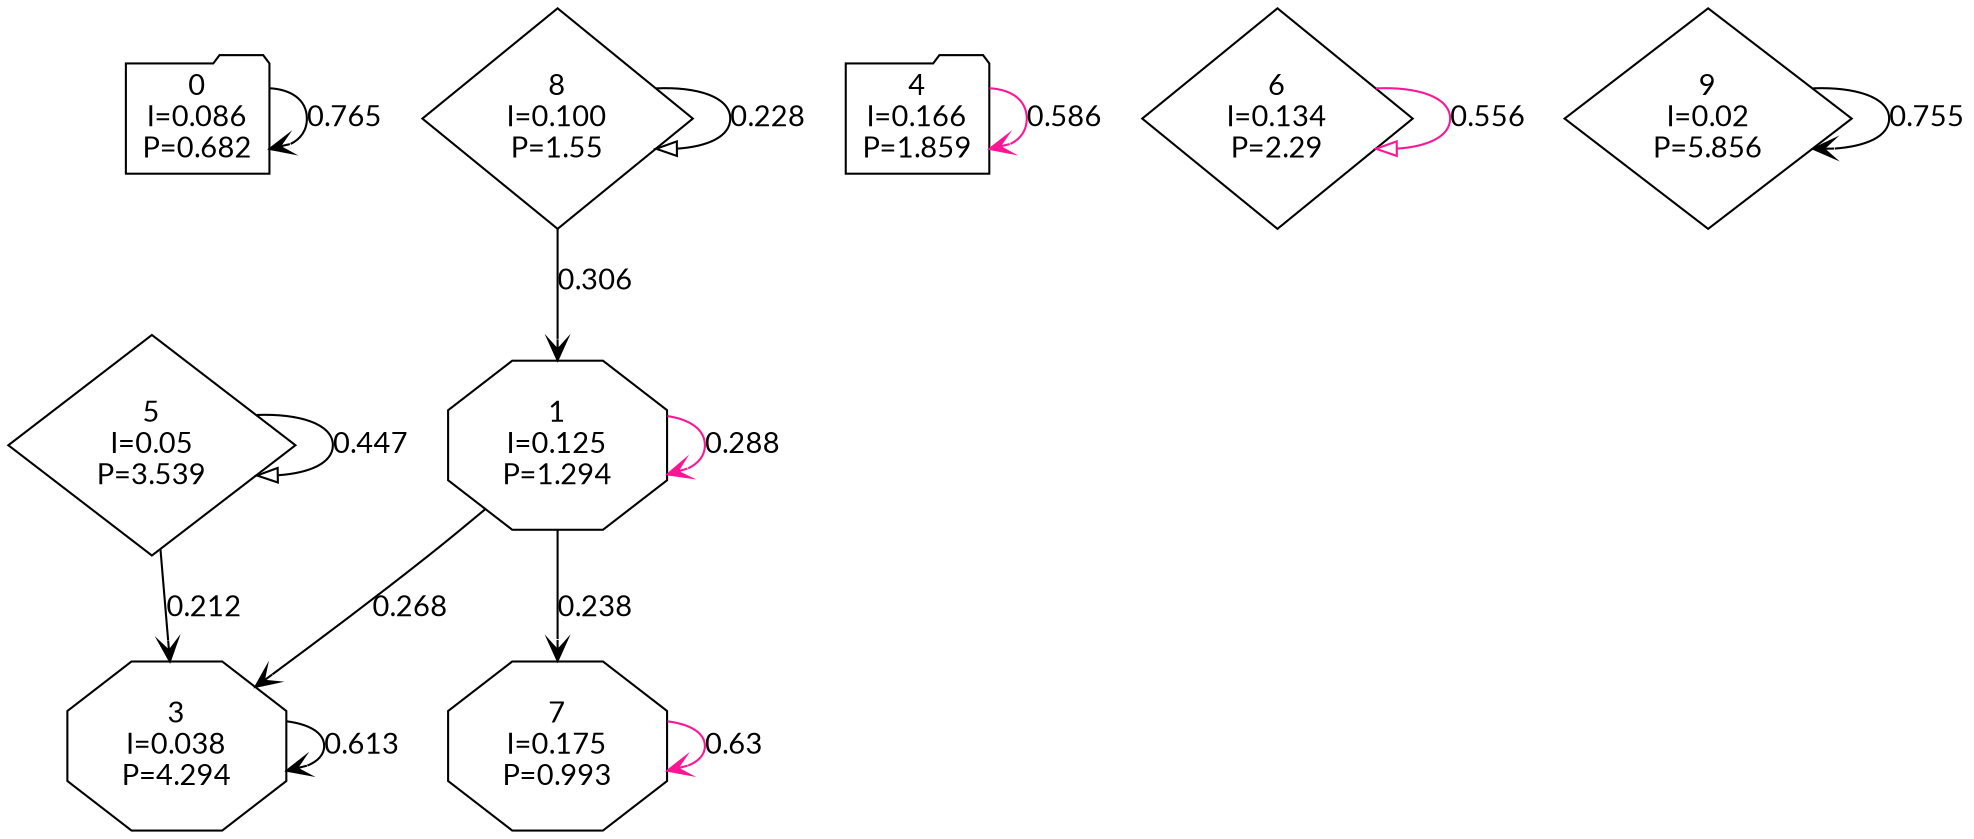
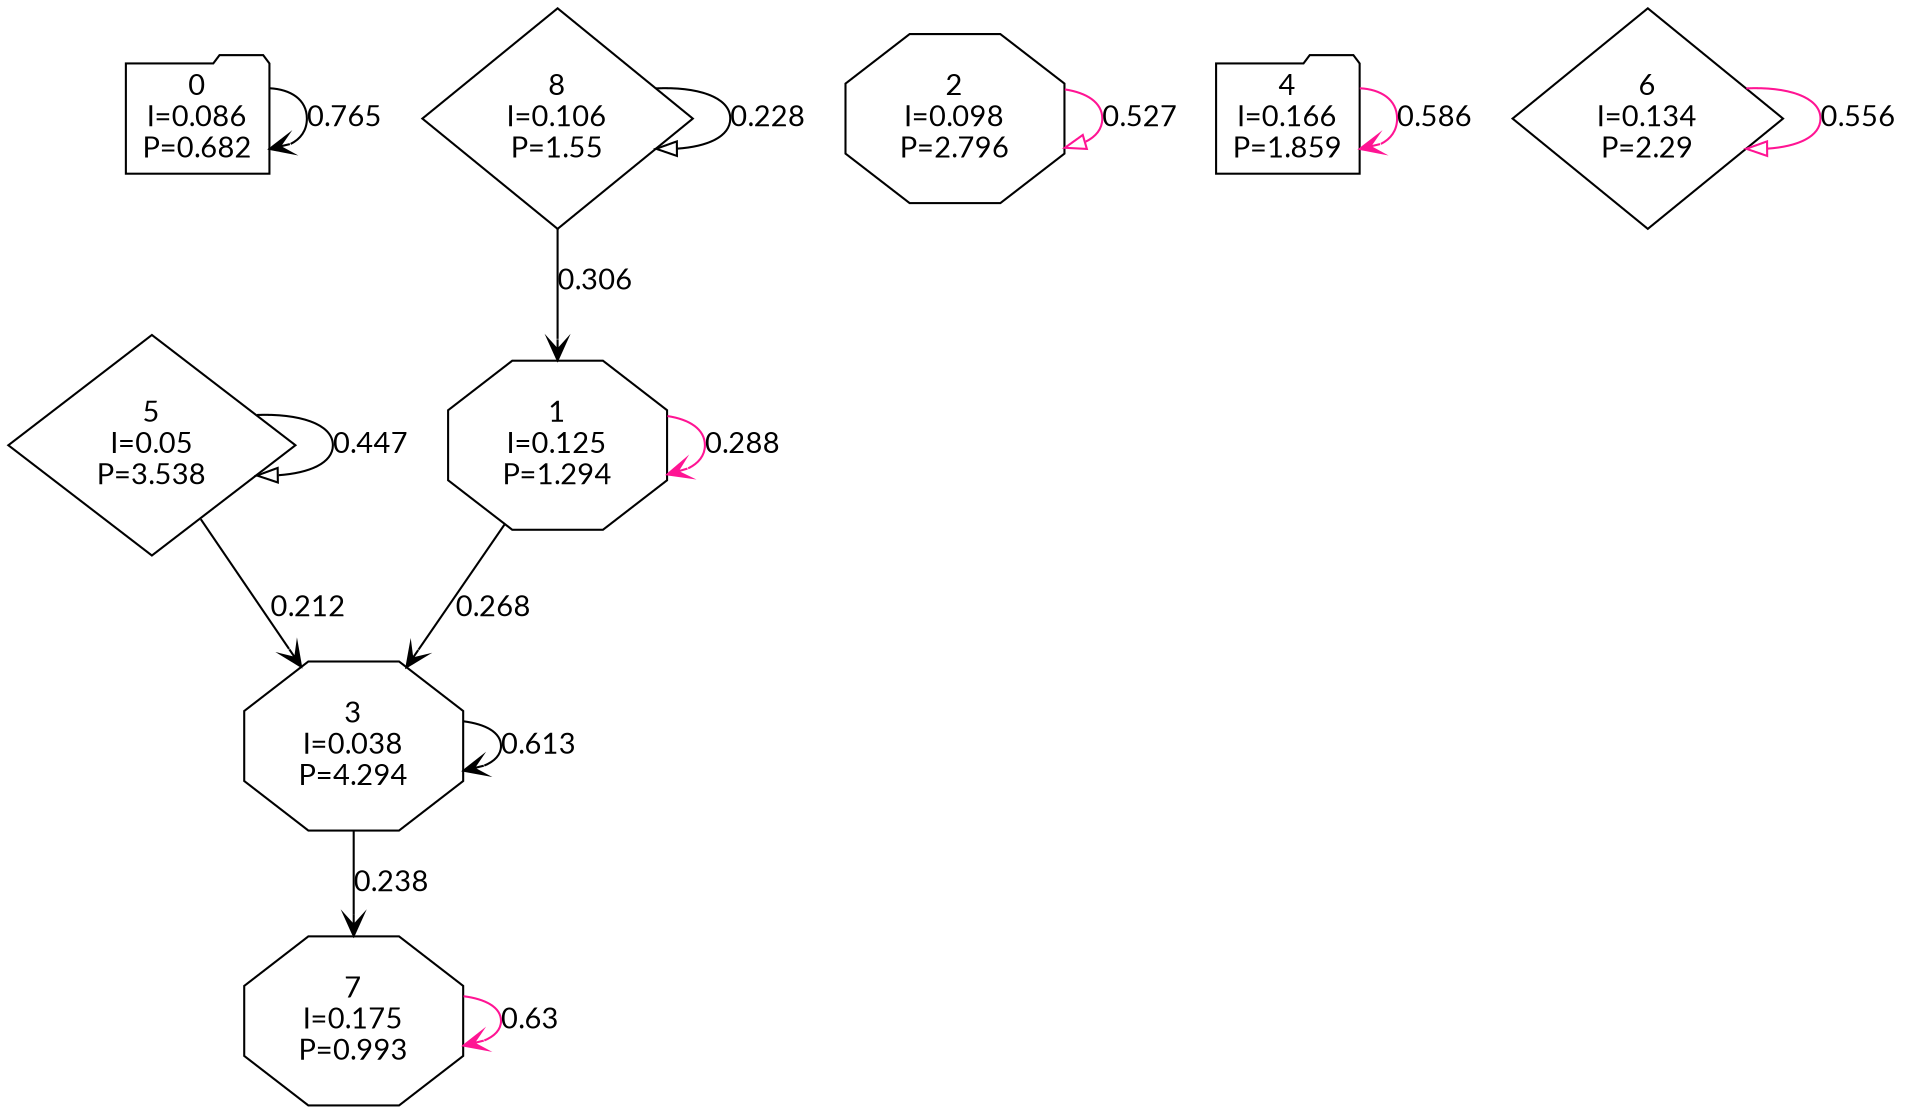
node "8 I=0.100 P=1.55": label "8 I=0.100 P=1.55" -> "8 I=0.106 P=1.55"
node "2 I=0.098 P=2.796": added
node "9 I=0.02 P=5.856": removed
node "5 I=0.05 P=3.539": label "5 I=0.05 P=3.539" -> "5 I=0.05 P=3.538"
edge "1 I=0.125 P=1.294" -> "7 I=0.175 P=0.993": now "3 I=0.038 P=4.294" -> "7 I=0.175 P=0.993"
